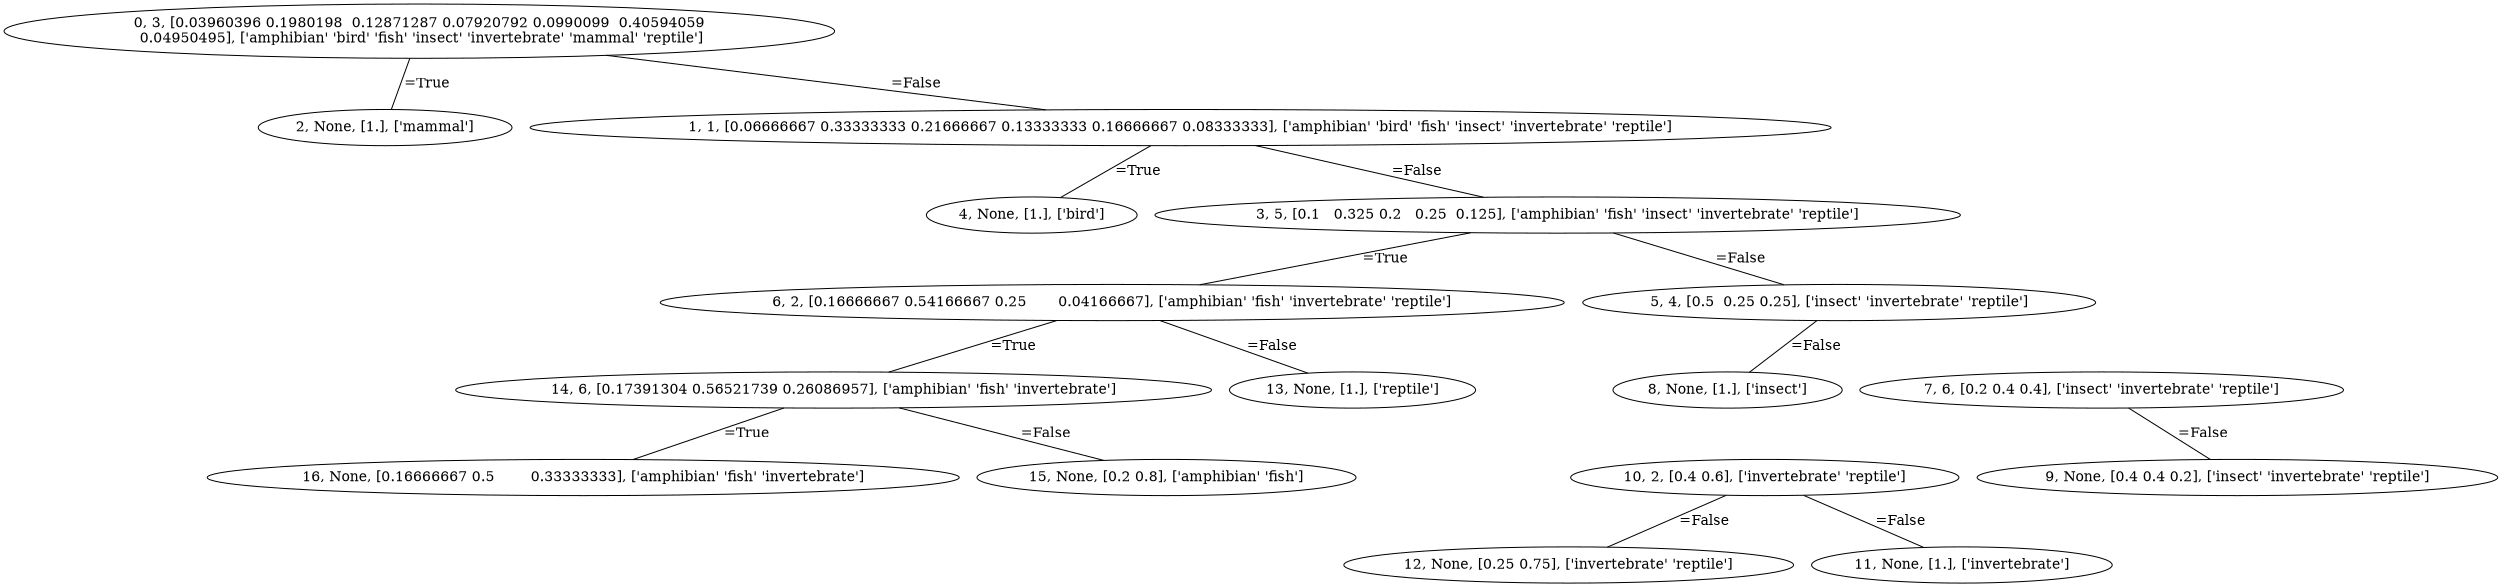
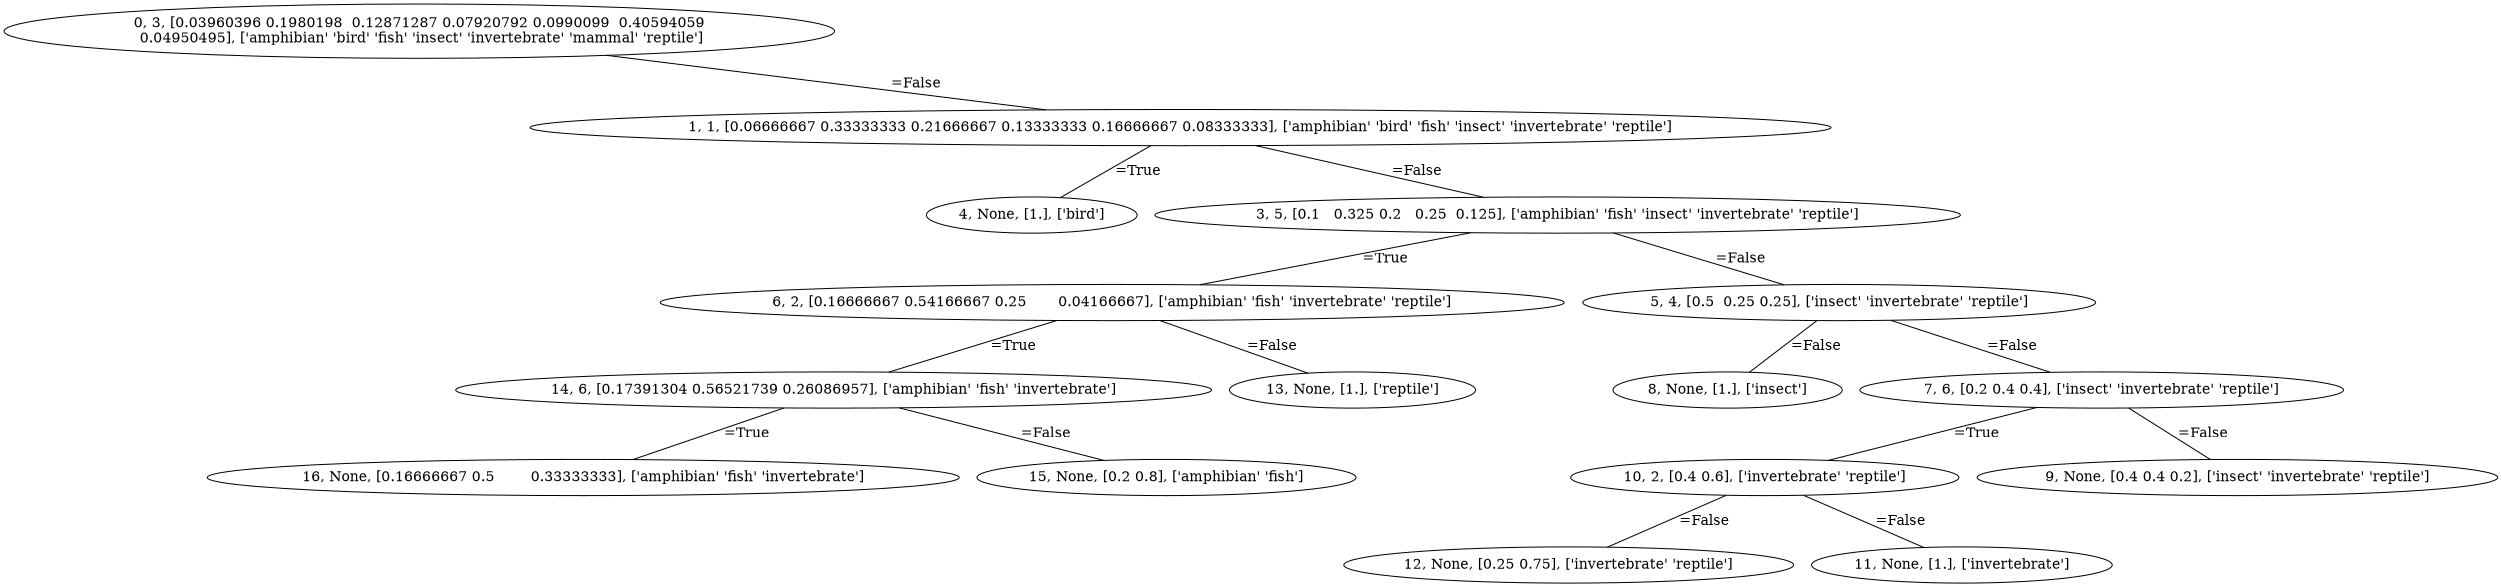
node "2, None, [1.], ['mammal']": removed
edge "5, 4, [0.5  0.25 0.25], ['insect' 'invertebrate' 'reptile']" -- "7, 6, [0.2 0.4 0.4], ['insect' 'invertebrate' 'reptile']": added, label "=False"
edge "7, 6, [0.2 0.4 0.4], ['insect' 'invertebrate' 'reptile']" -- "10, 2, [0.4 0.6], ['invertebrate' 'reptile']": added, label "=True"
